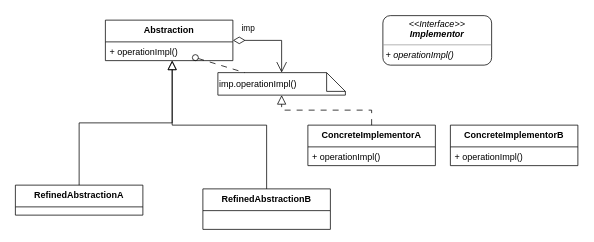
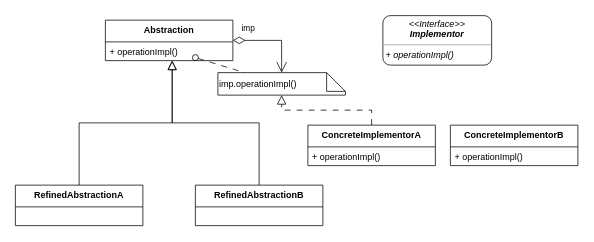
node "RefinedAbstractionA": size 128x30 -> 128x41
node "RefinedAbstractionB": moved (267, 209) -> (259, 205)
